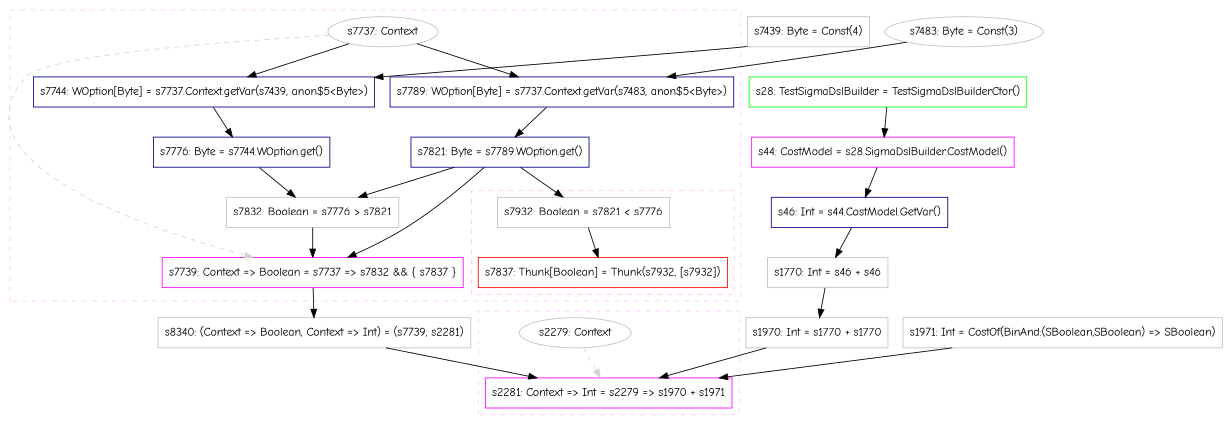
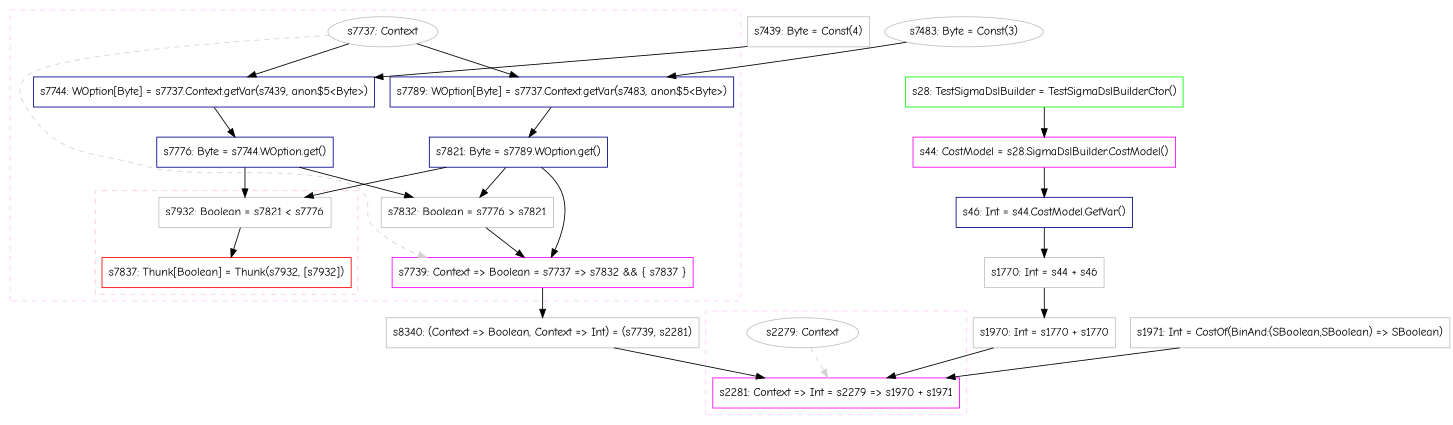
edge "s7776: Byte = s7744.WOption.get()" -> "s7932: Boolean = s7821 < s7776": added
node "s1770: Int = s46 + s46": label "s1770: Int = s46 + s46" -> "s1770: Int = s44 + s46"
